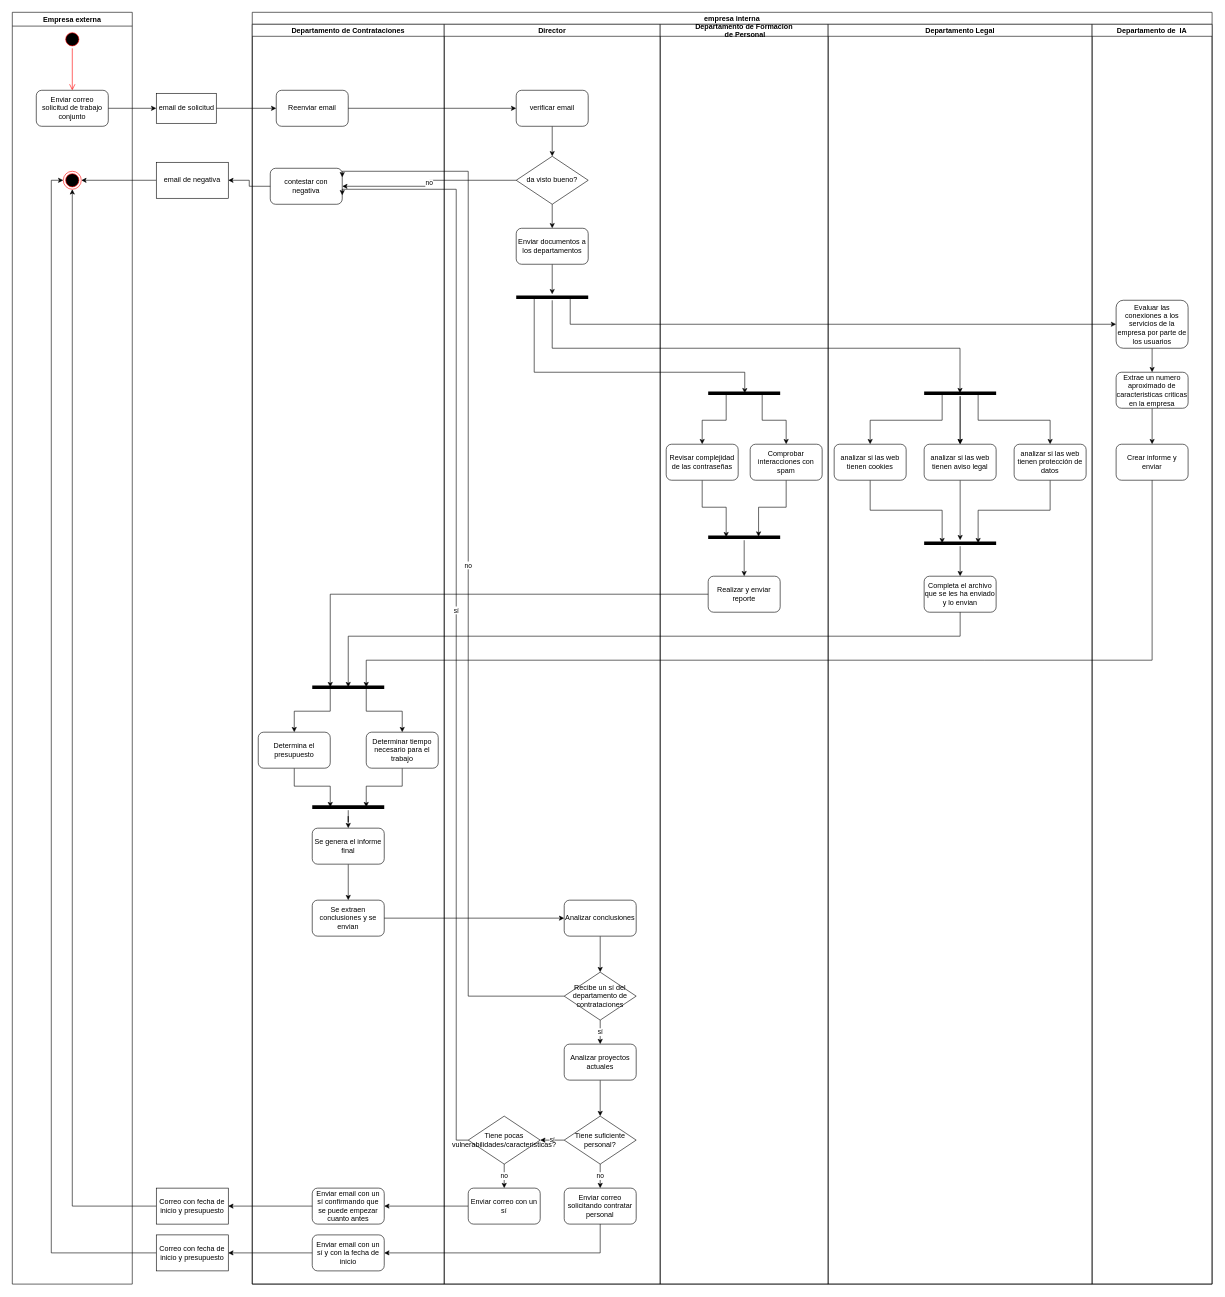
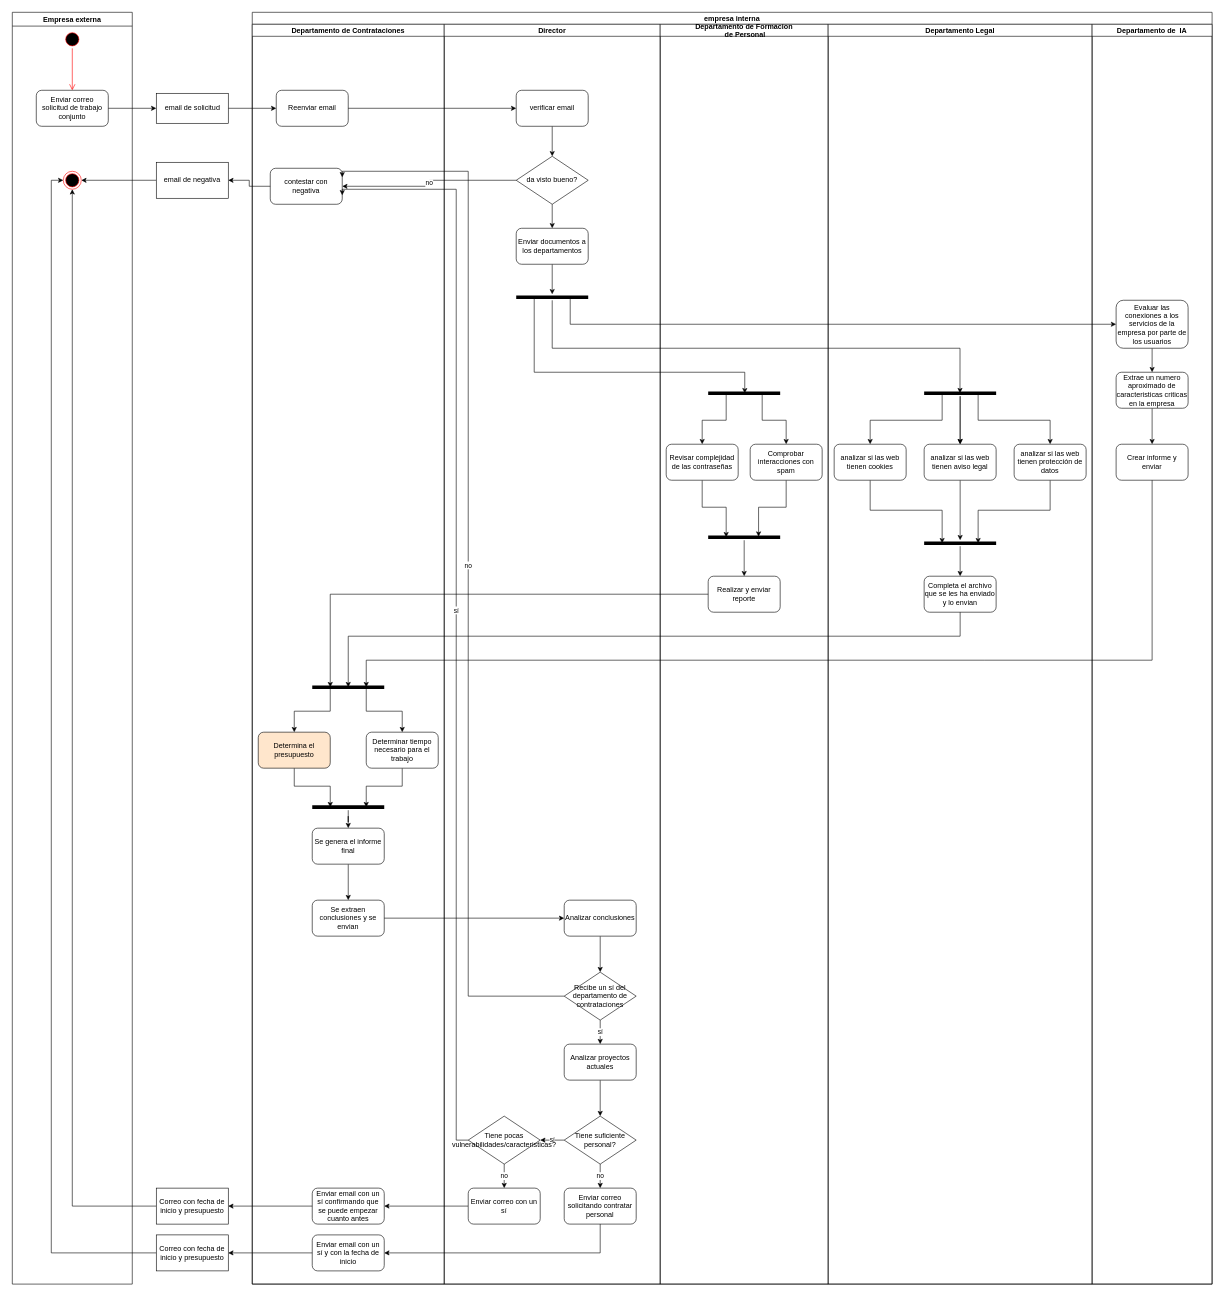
node "email de solicitud": size 60x30 -> 72x30
node "Determina el presupuesto": fillcolor #ffffff -> #ffe6cc
